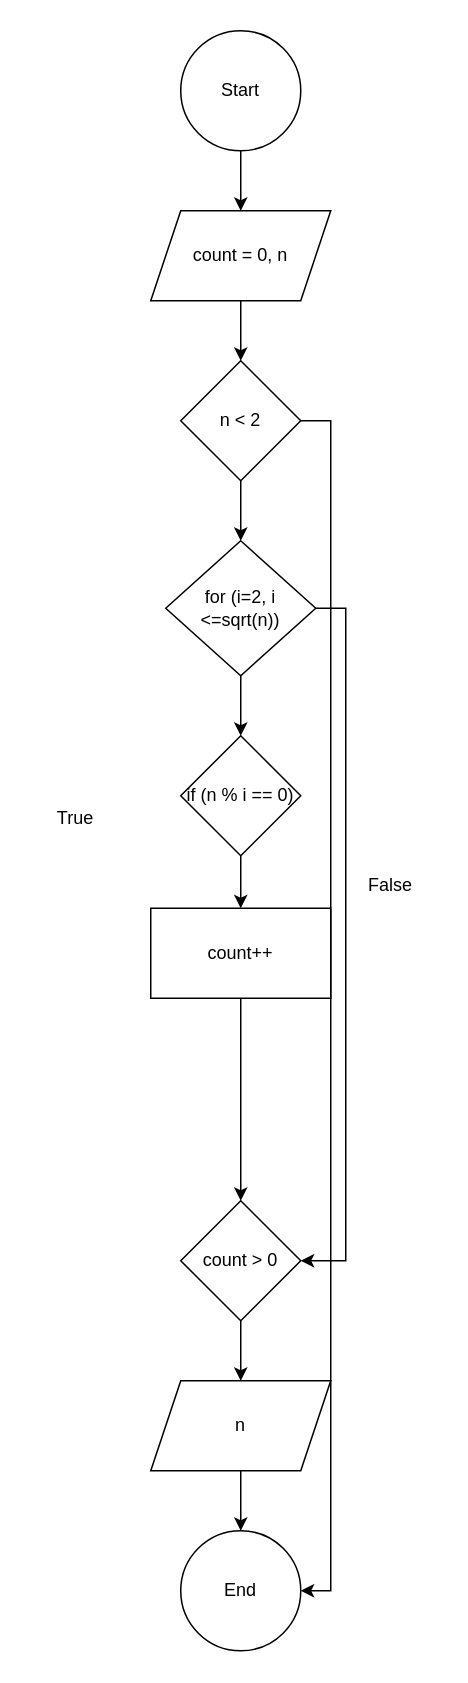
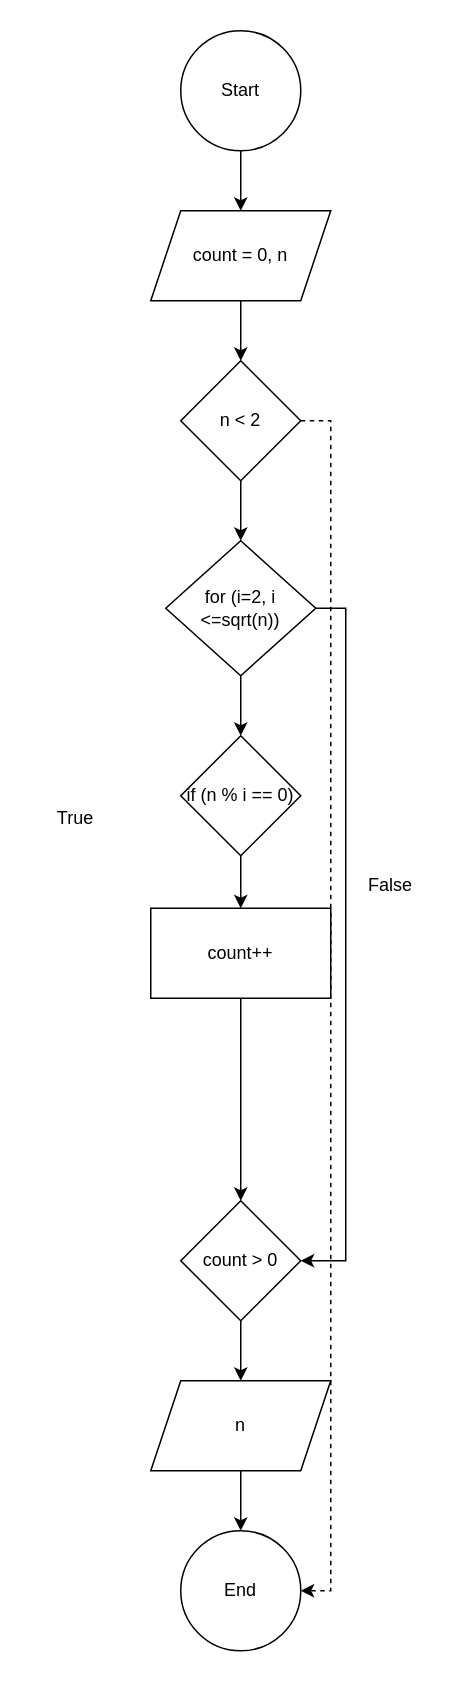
edge "n < 2" -> "End": style solid -> dashed
